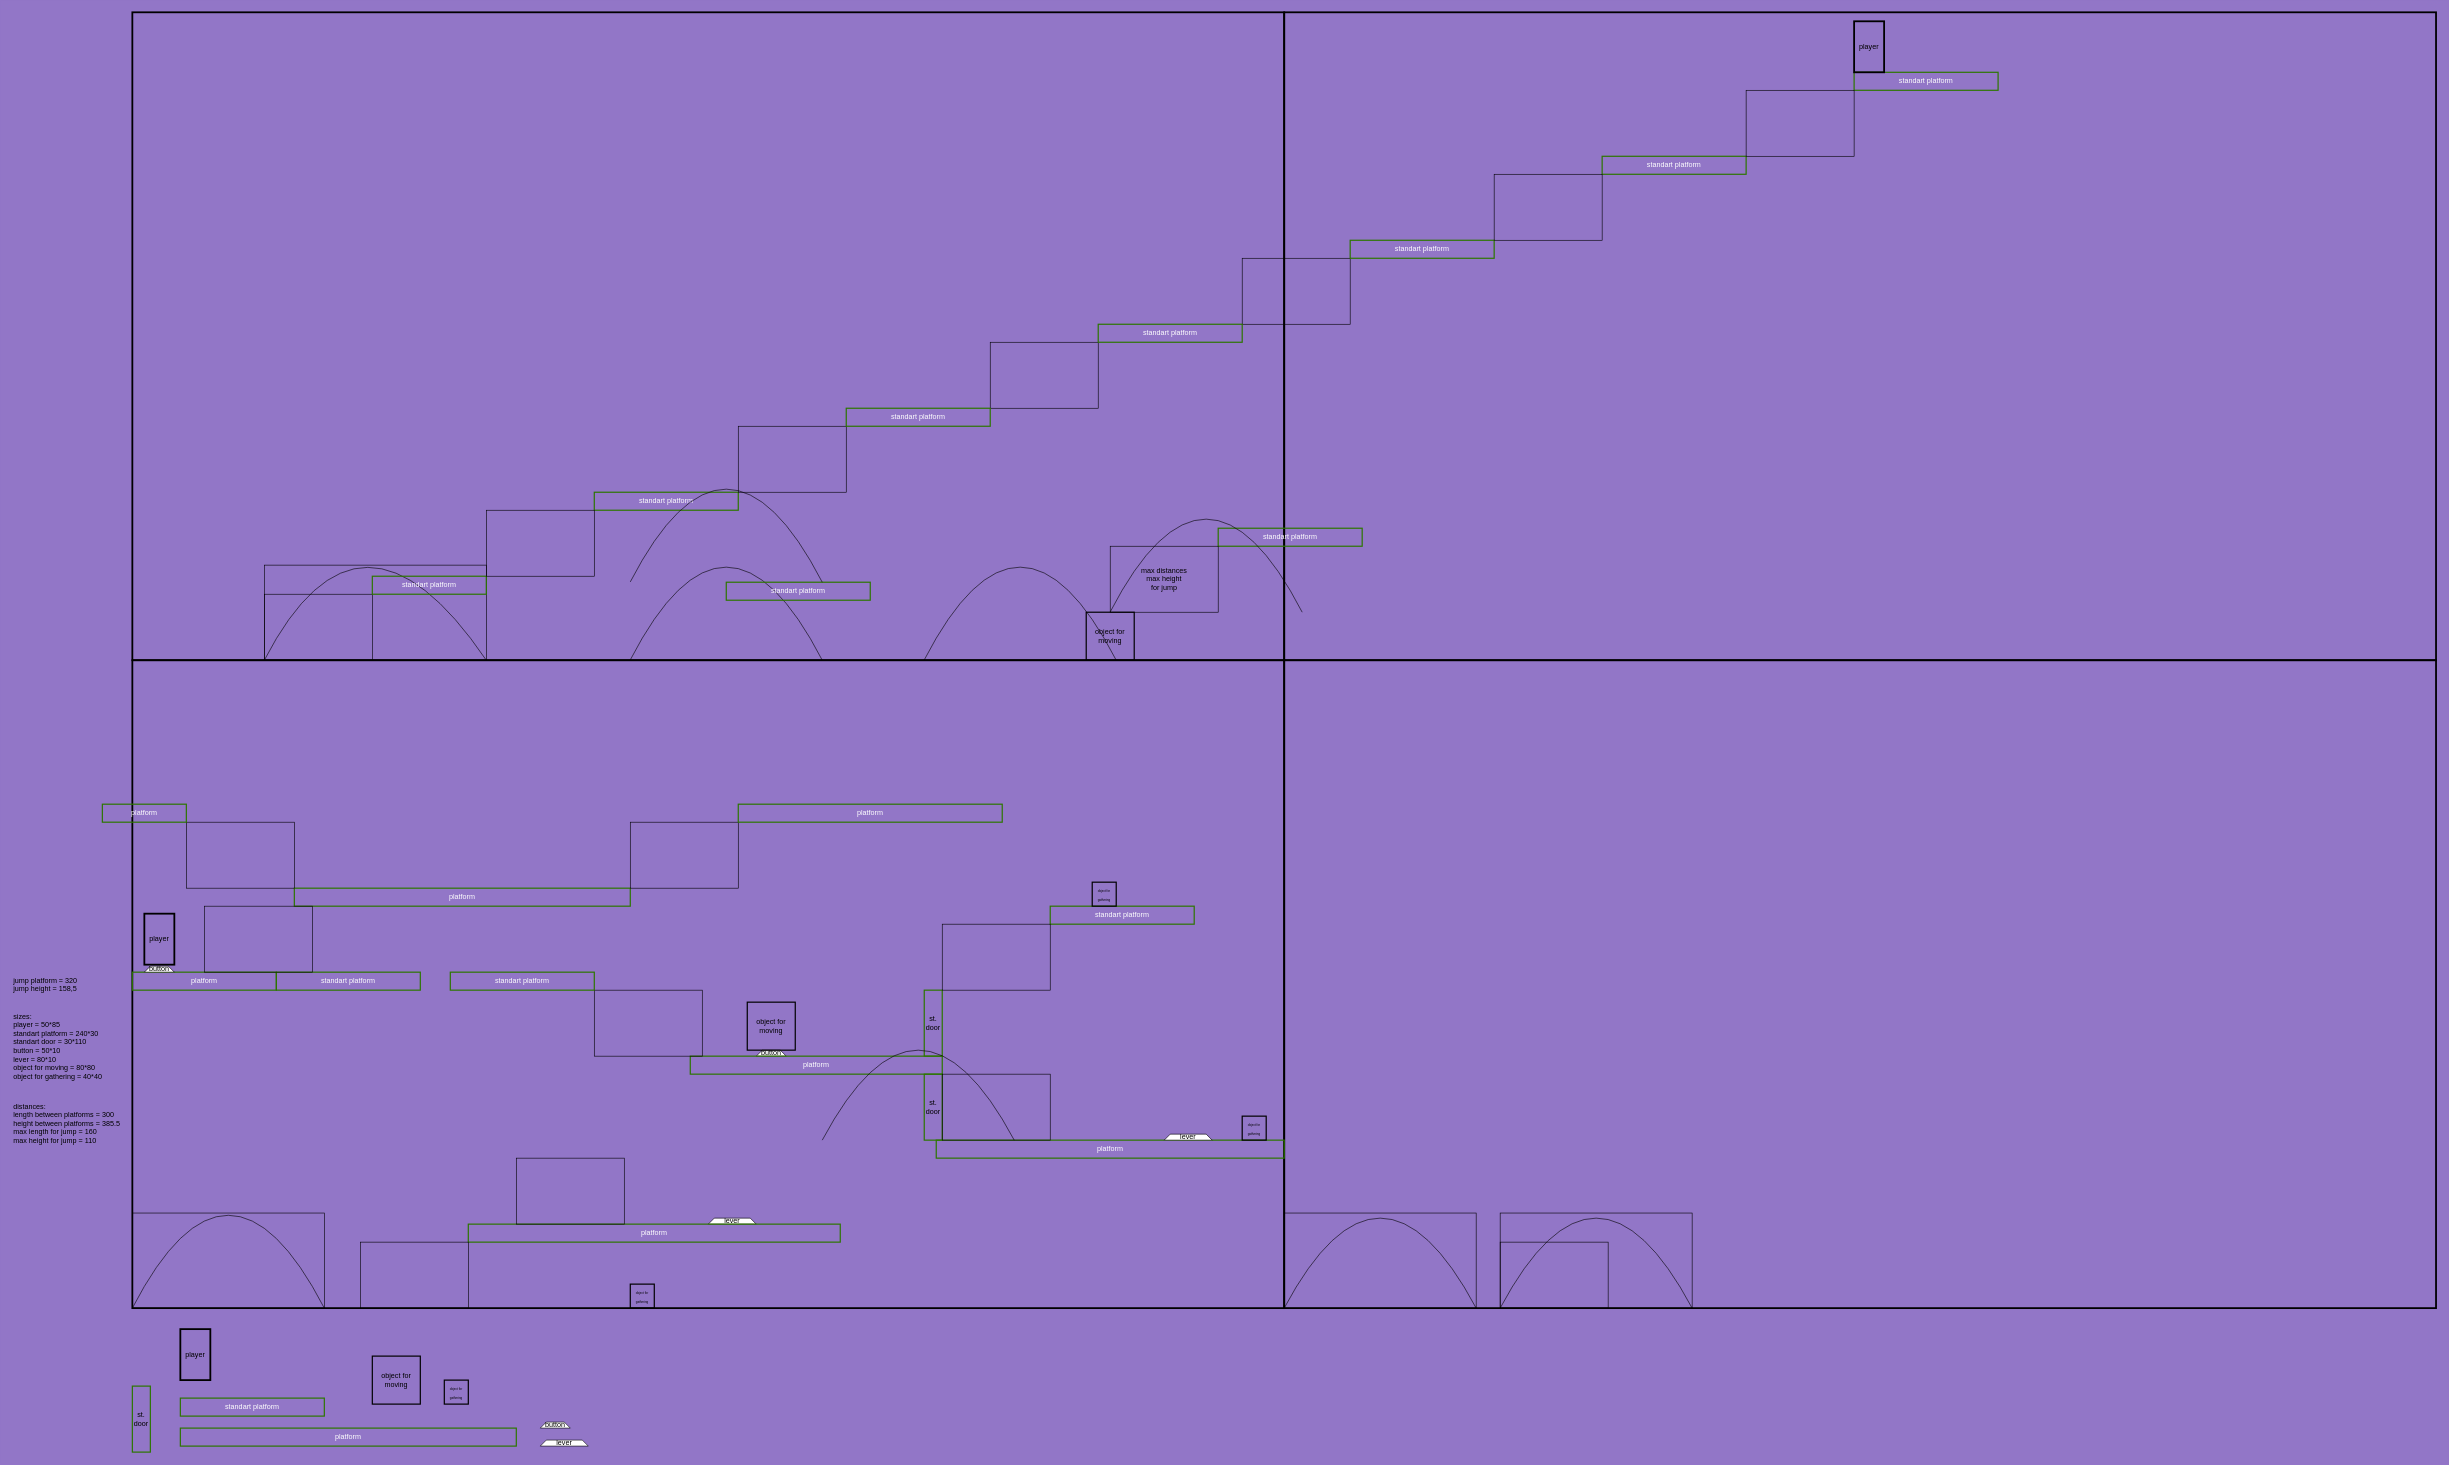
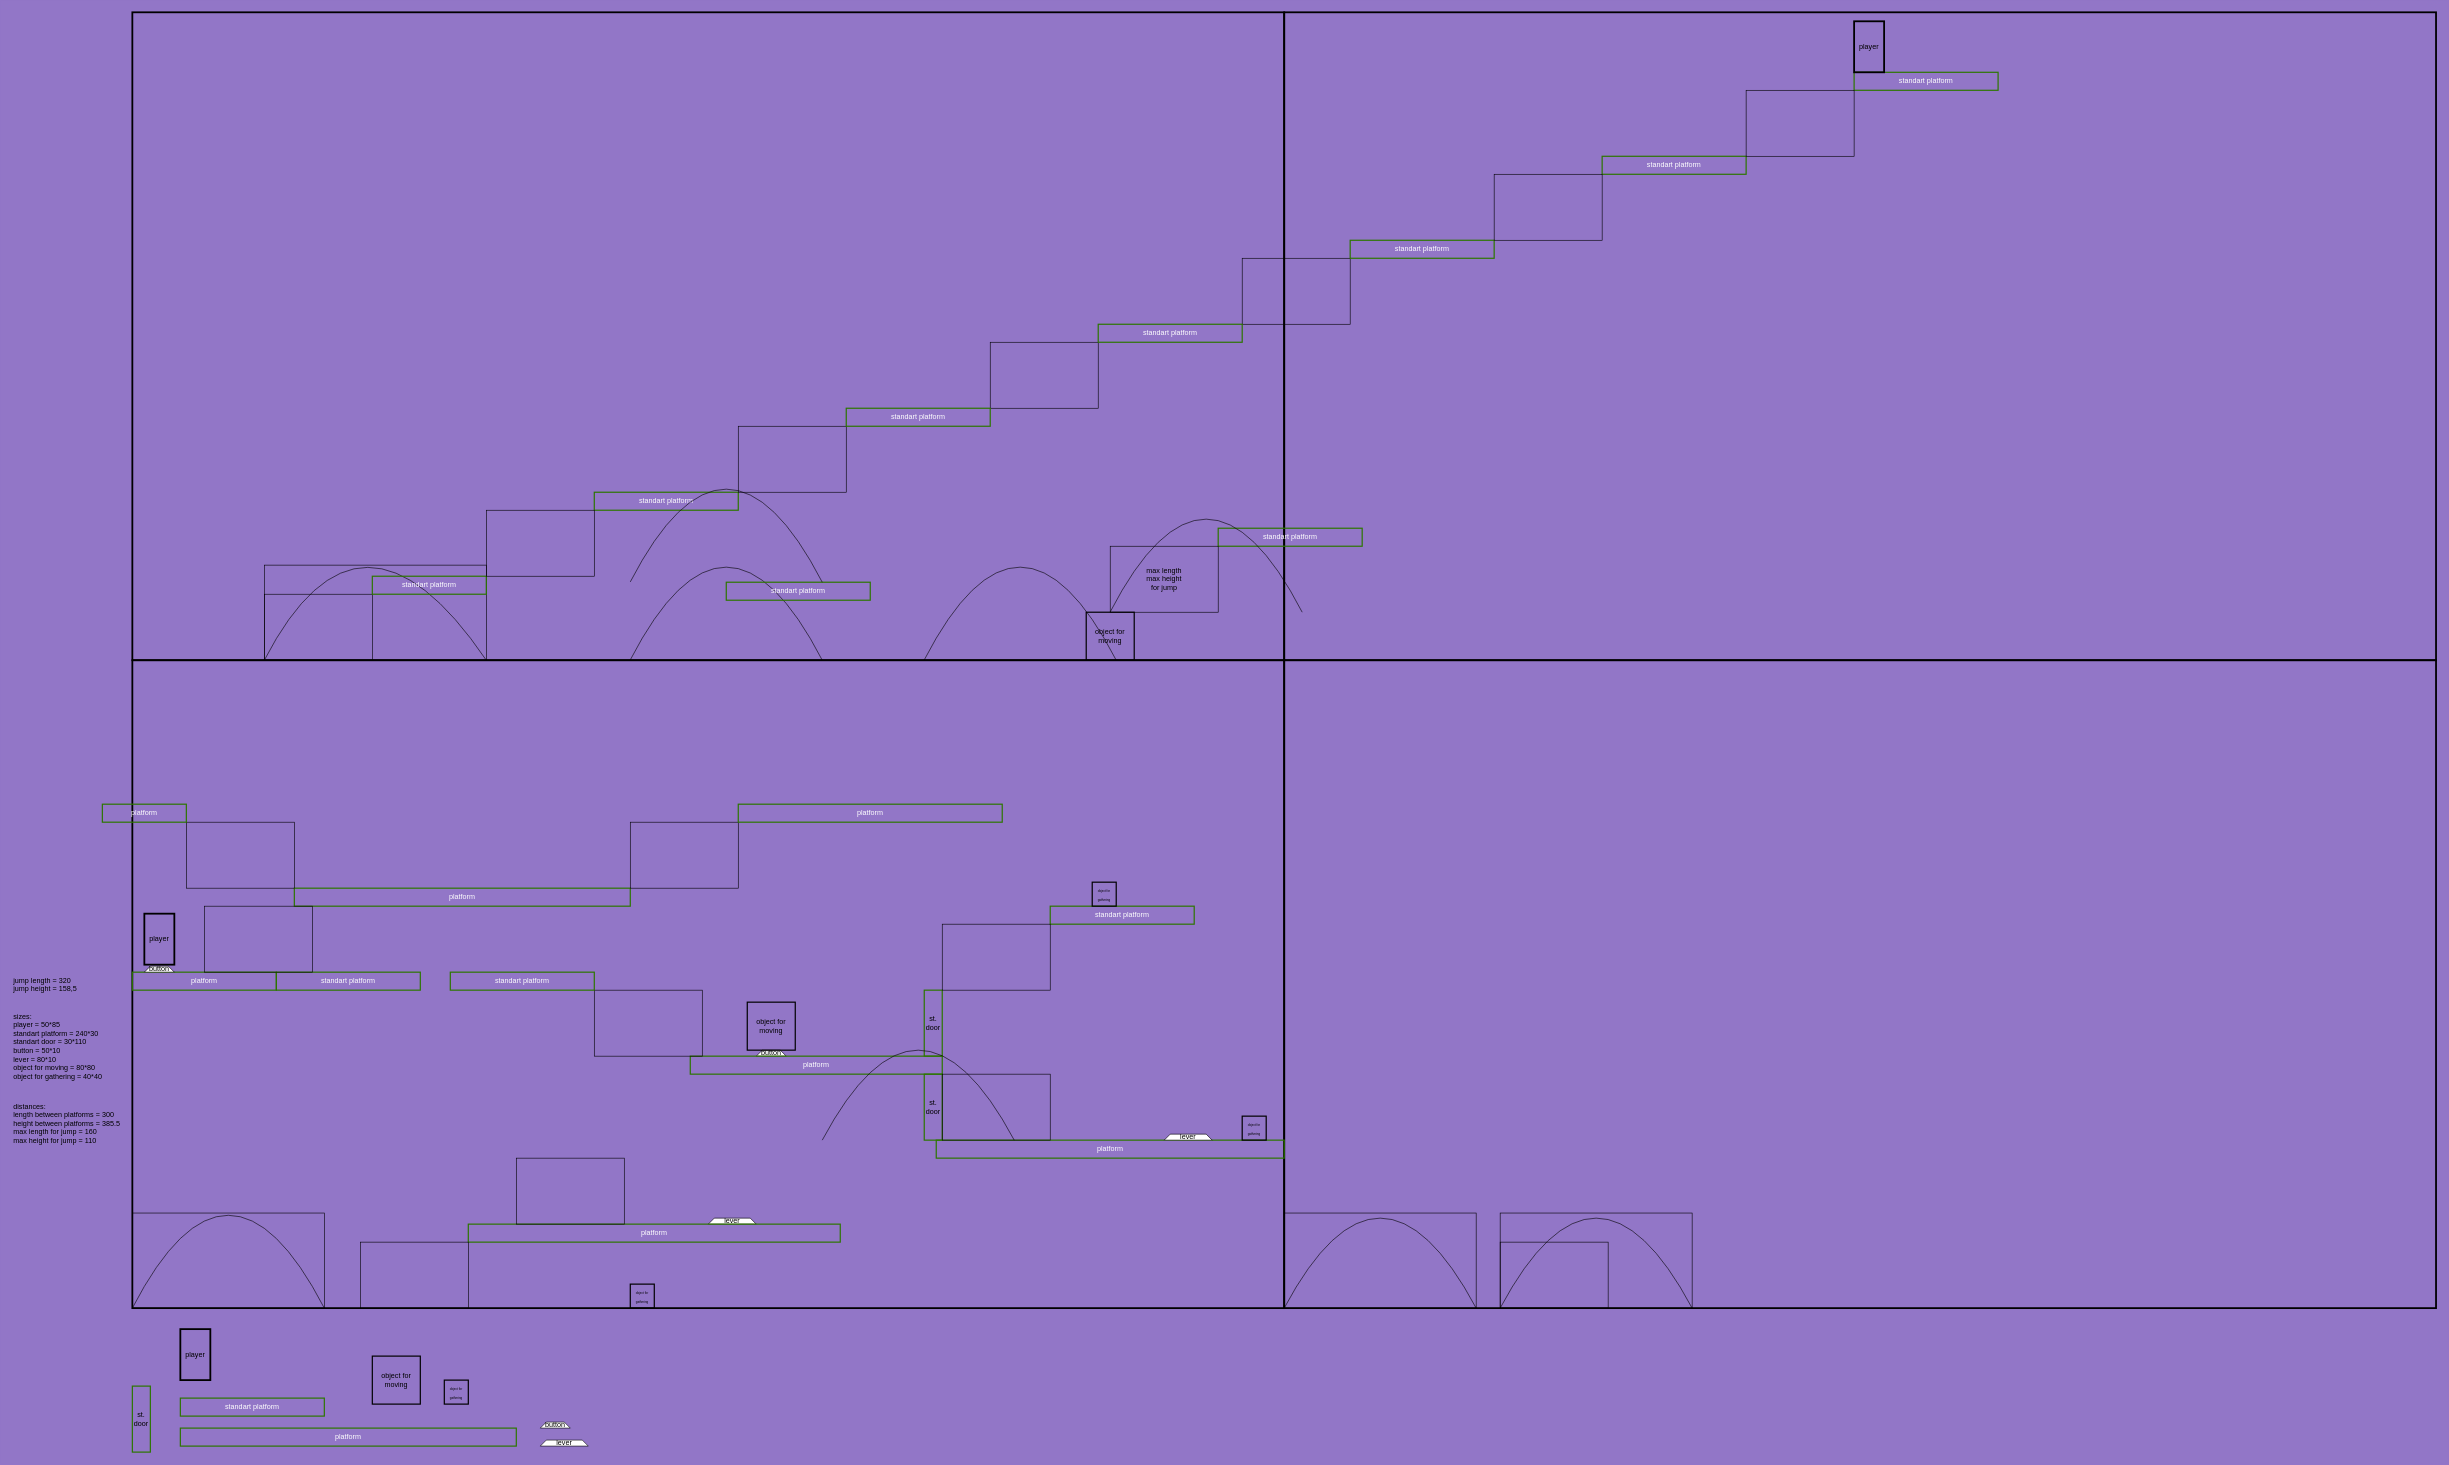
node "max distances max height for jump": label "max distances max height for jump" -> "max length max height for jump"
node "jump platform = 320 jump height = 158,5": label "jump platform = 320 jump height = 158,5" -> "jump length = 320 jump height = 158,5"
